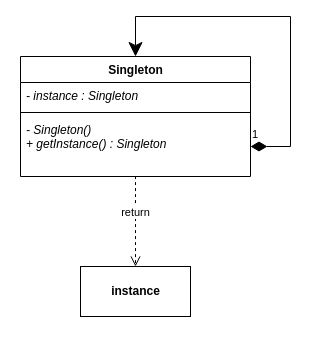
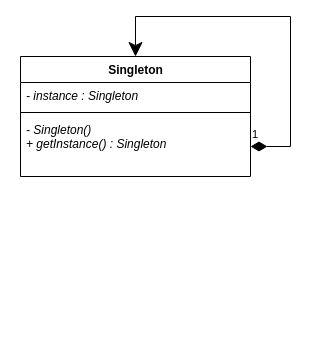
edge "- Singleton() + getInstance() : Singleton" -> "instance": removed, label "return"
node "instance": removed
